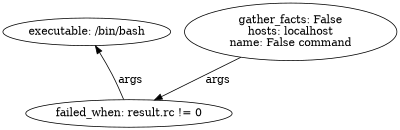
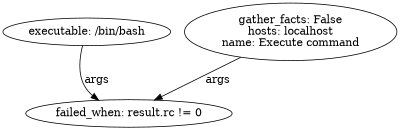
node "gather_facts: False hosts: localhost name: False command": label "gather_facts: False hosts: localhost name: False command" -> "gather_facts: False hosts: localhost name: Execute command"
edge "failed_when: result.rc != 0" -> "executable: /bin/bash": reversed
